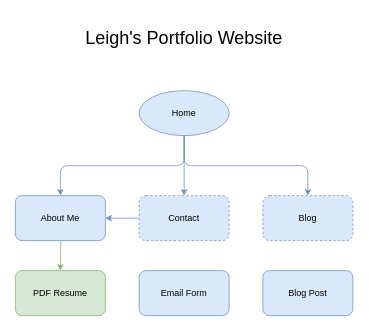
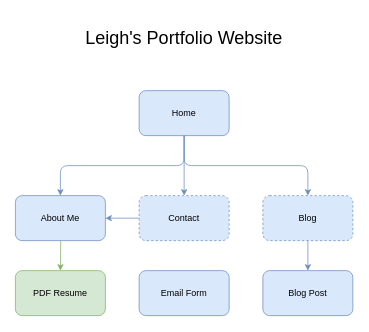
node "Home": shape ellipse -> rounded rectangle
edge "Blog" -> "Blog Post": added
